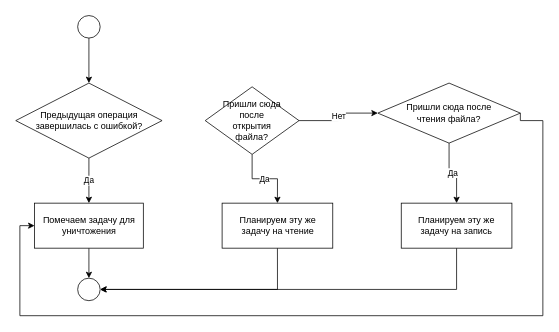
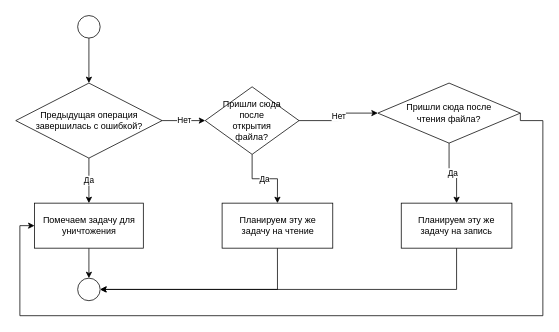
edge "Предыдущая операция завершилась с ошибкой?" -> "Пришли сюда после открытия файла?": added, label "Нет"
